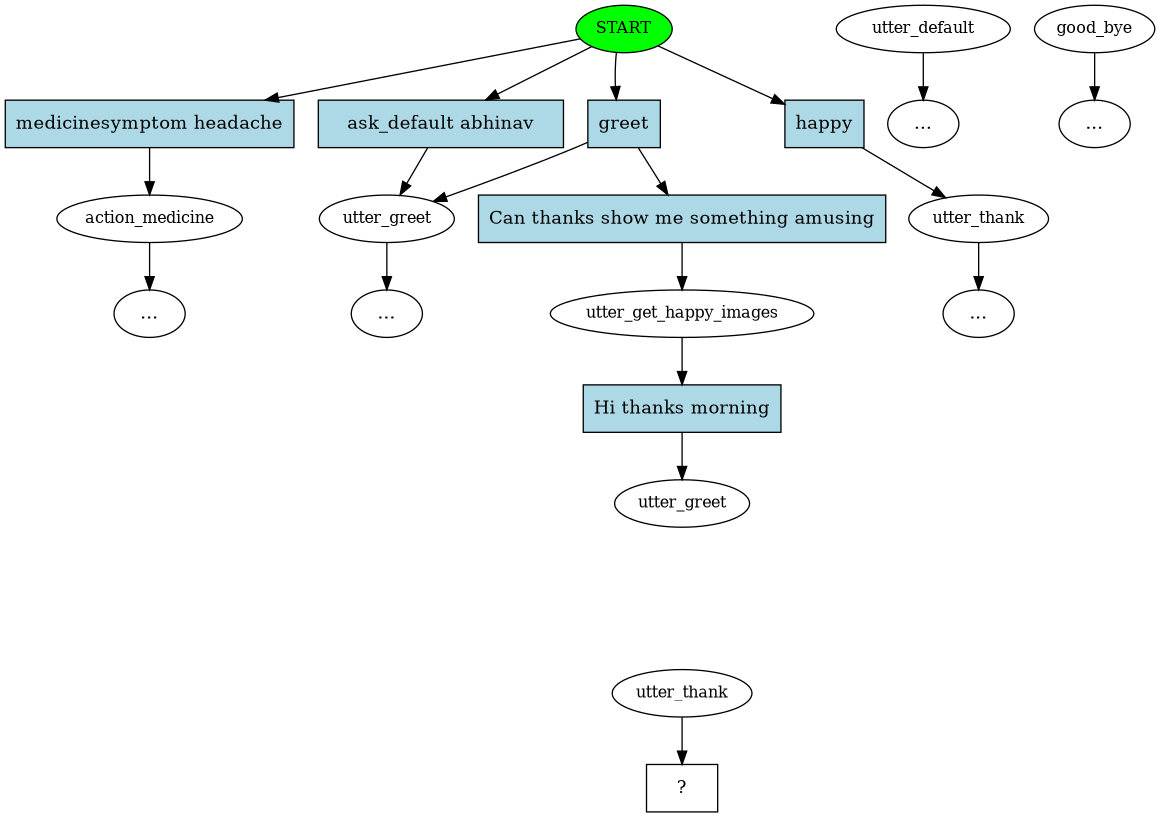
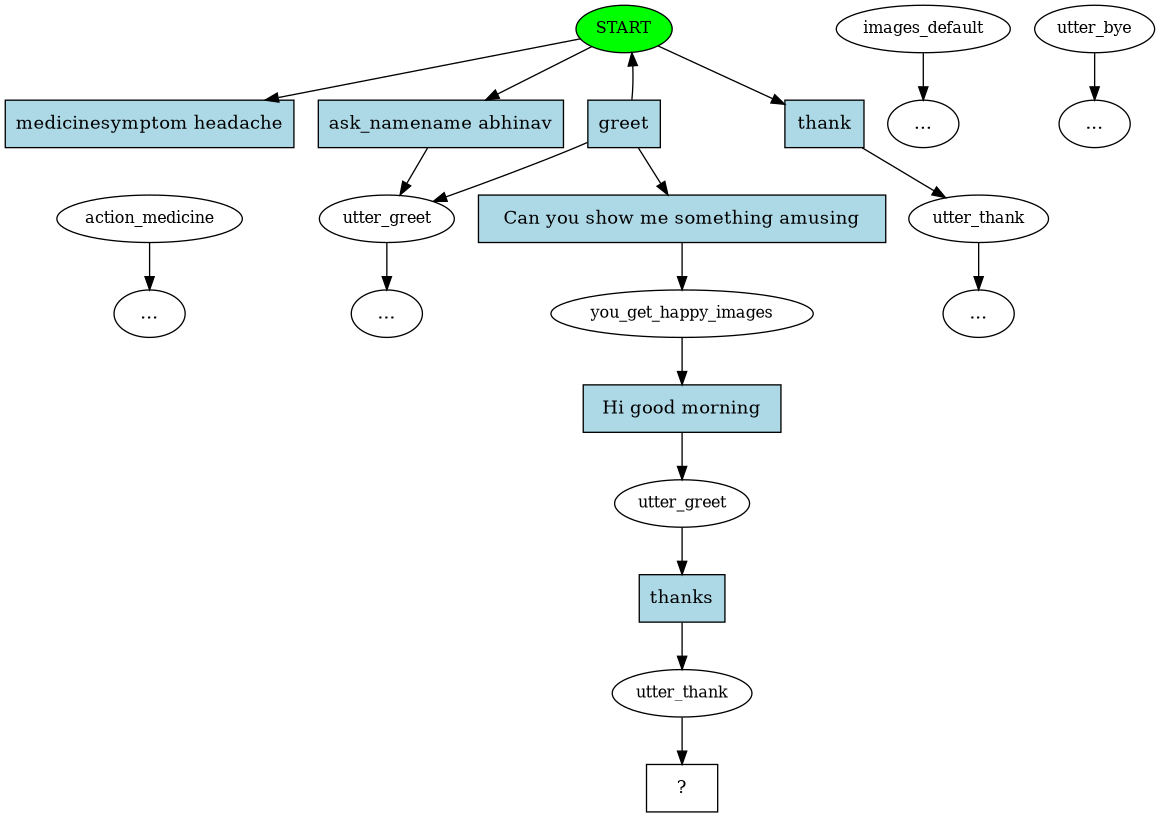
node "utter_default": label "utter_default" -> "images_default"
node "good_bye": label "good_bye" -> "utter_bye"
edge "START" -> "greet": reversed
node "ask_default abhinav": label "ask_default abhinav" -> "ask_namename abhinav"
node "happy": label "happy" -> "thank"
edge "medicinesymptom headache" -> "action_medicine": removed
node "Can thanks show me something amusing": label "Can thanks show me something amusing" -> "Can you show me something amusing"
node "utter_get_happy_images": label "utter_get_happy_images" -> "you_get_happy_images"
node "Hi thanks morning": label "Hi thanks morning" -> "Hi good morning"
node "thanks": added
